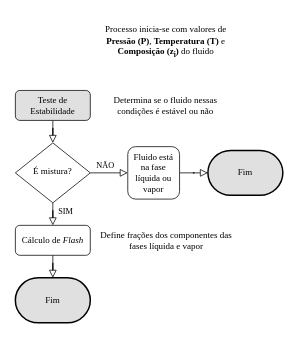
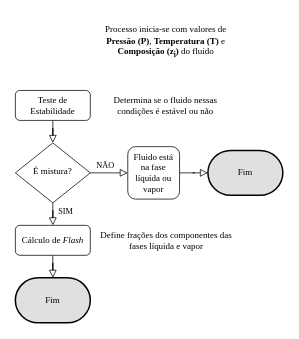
node "Teste de Estabilidade": fillcolor #e0e0e0 -> #ffffff
